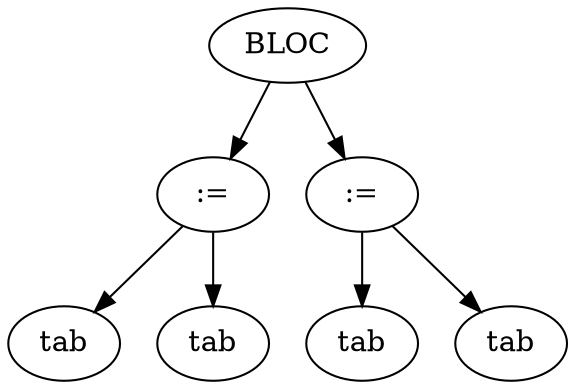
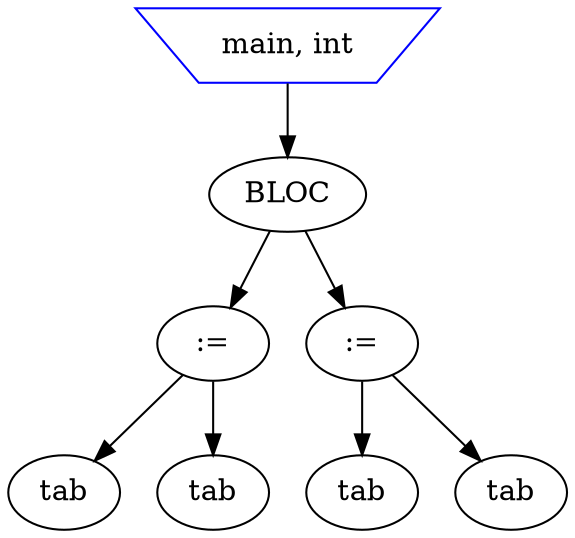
node "main, int": added
